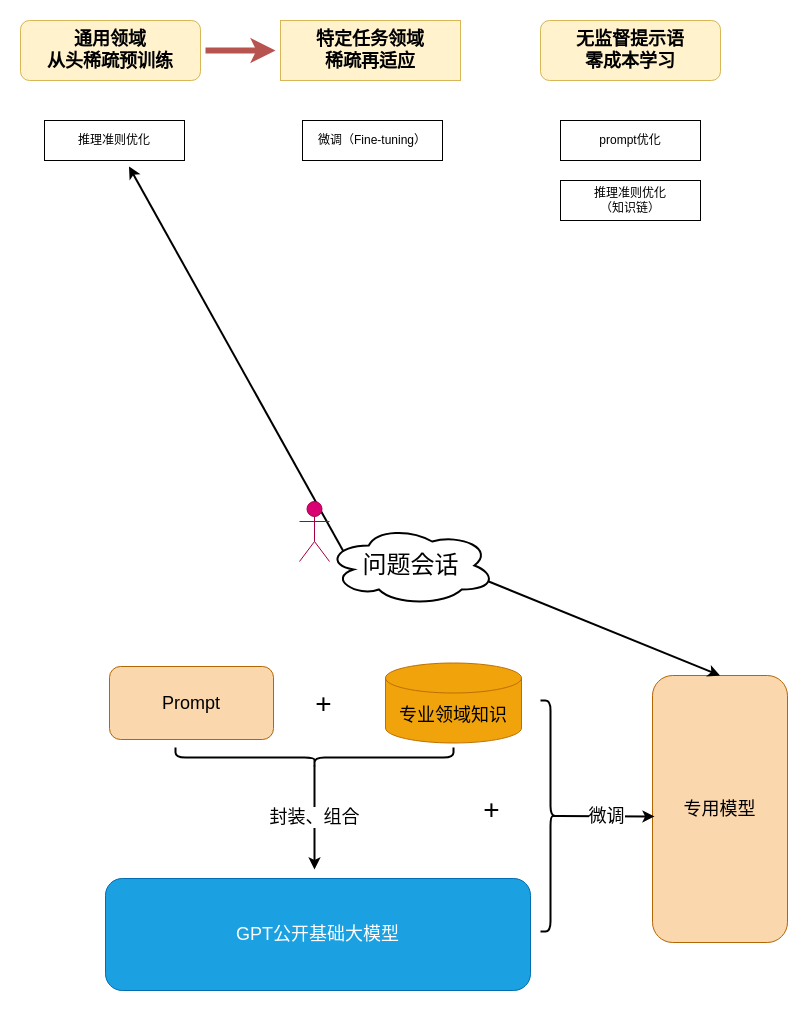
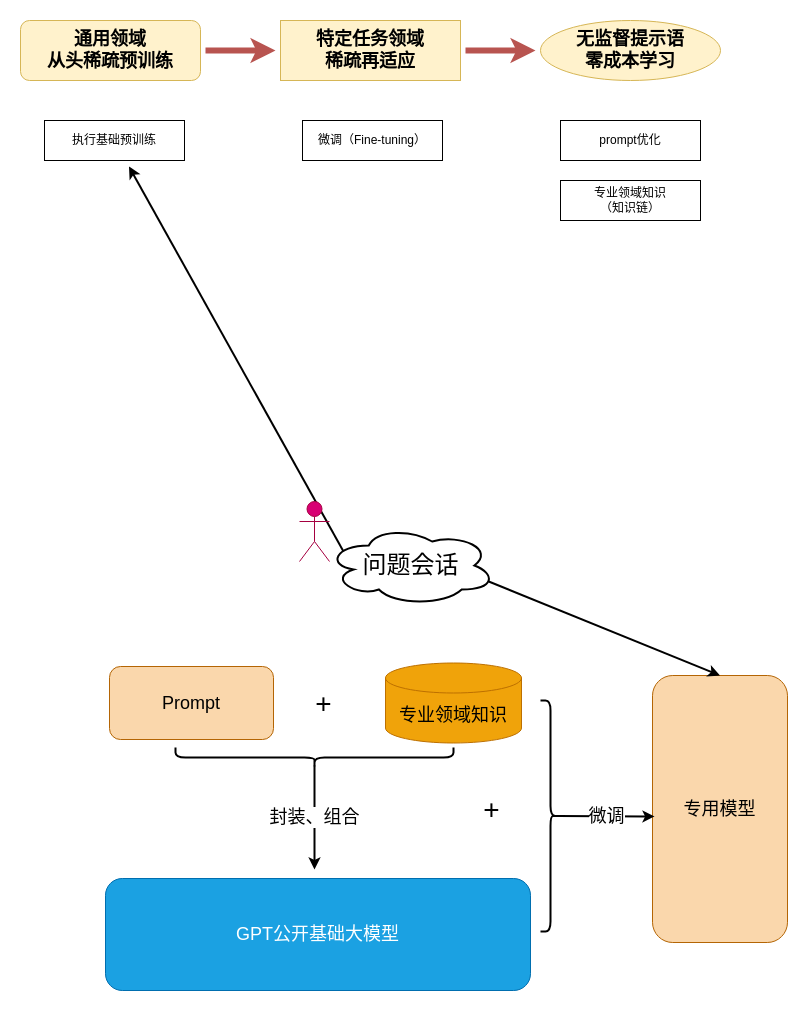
edge "特定任务领域稀疏再适应" -> "无监督提示语零成本学习": added
node "无监督提示语零成本学习": shape rounded rectangle -> ellipse
node "推理准则优化": label "推理准则优化" -> "执行基础预训练"
node "推理准则优化 （知识链）": label "推理准则优化 （知识链）" -> "专业领域知识 （知识链）"
